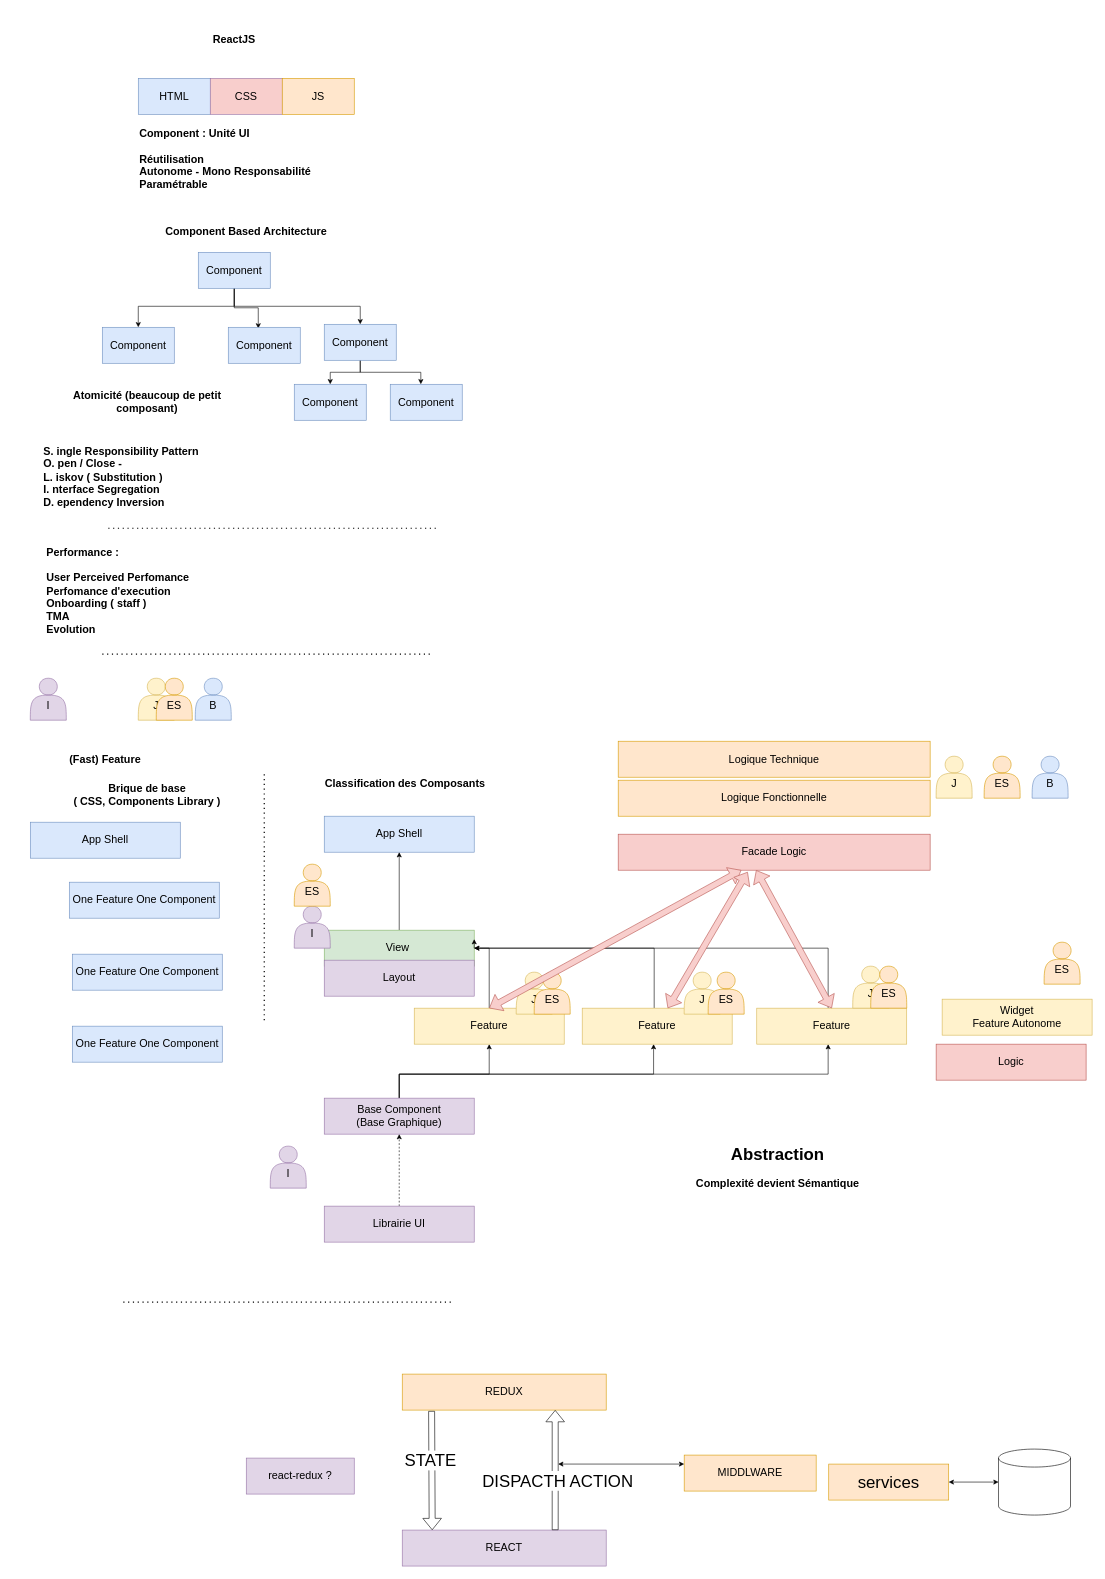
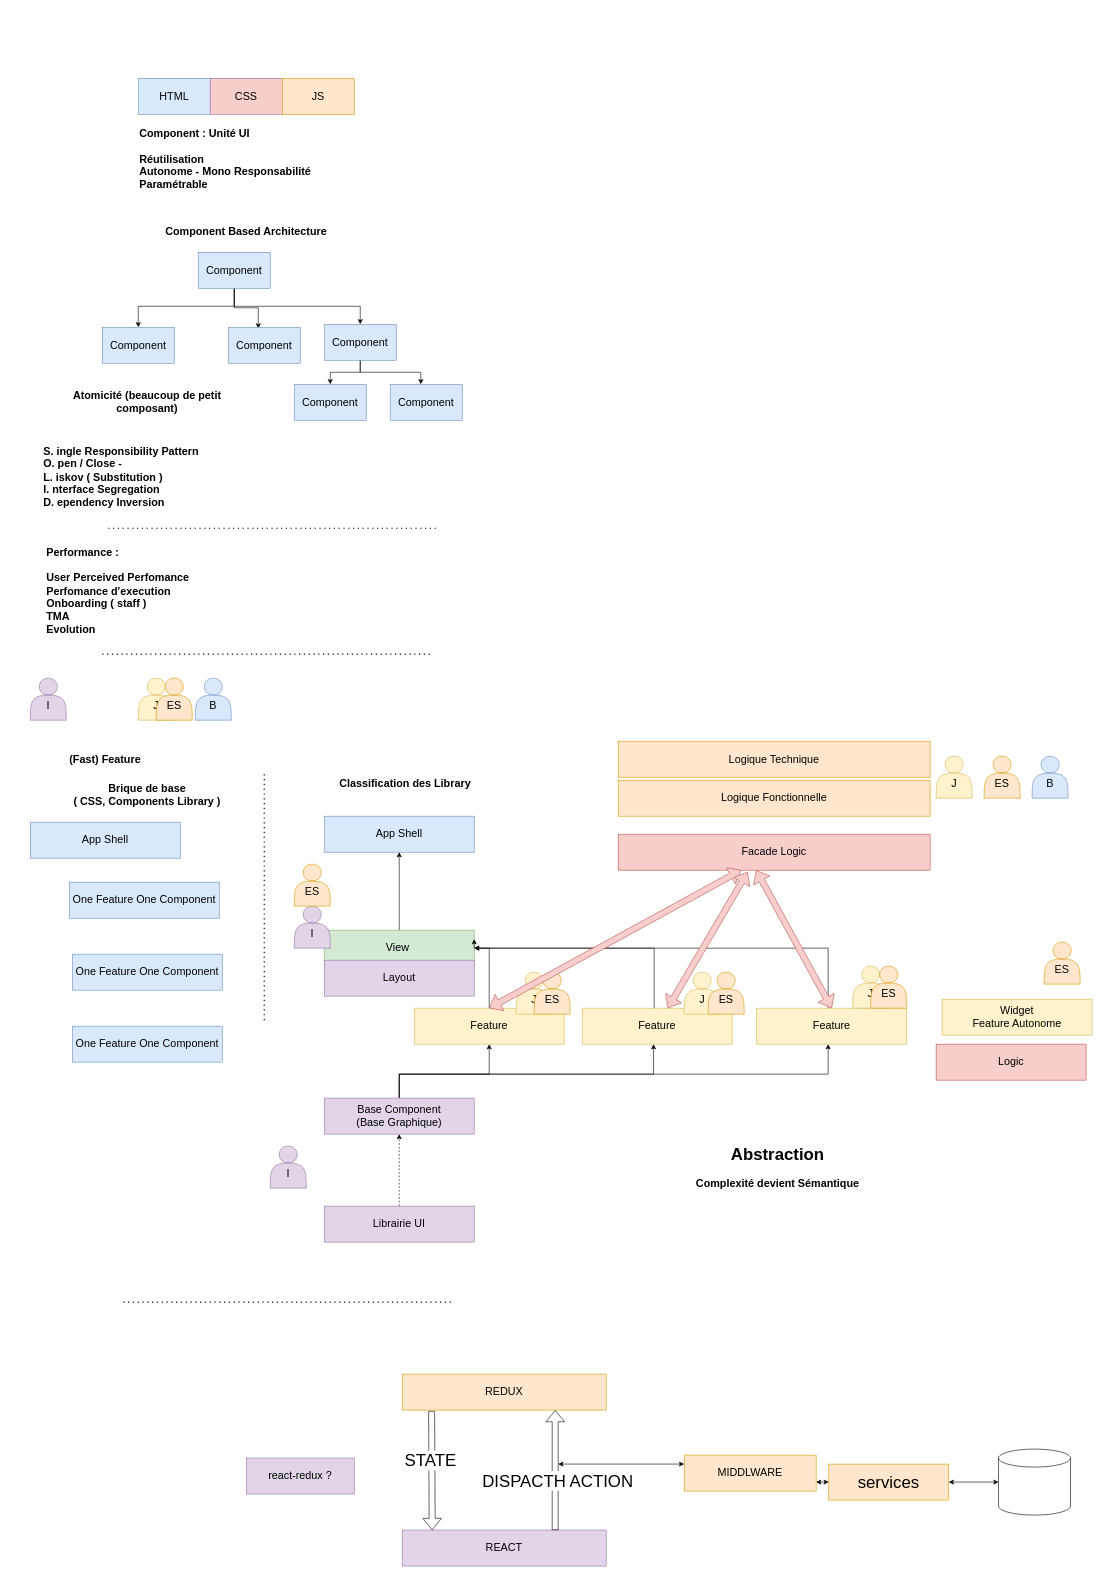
node "ReactJS": removed
node "Classification des Composants": label "Classification des Composants" -> "Classification des Library"
edge "MIDDLWARE" -- "services": added
